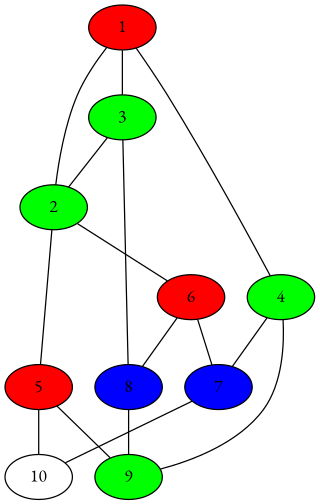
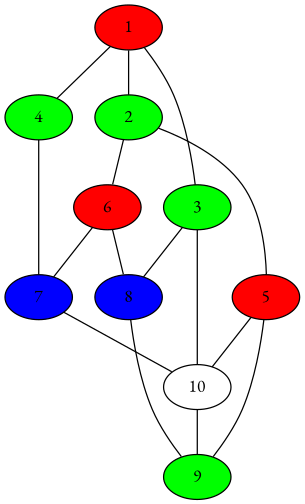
edge "3" -- "2": now "3" -- "10"
edge "4" -- "9": now "10" -- "9"
